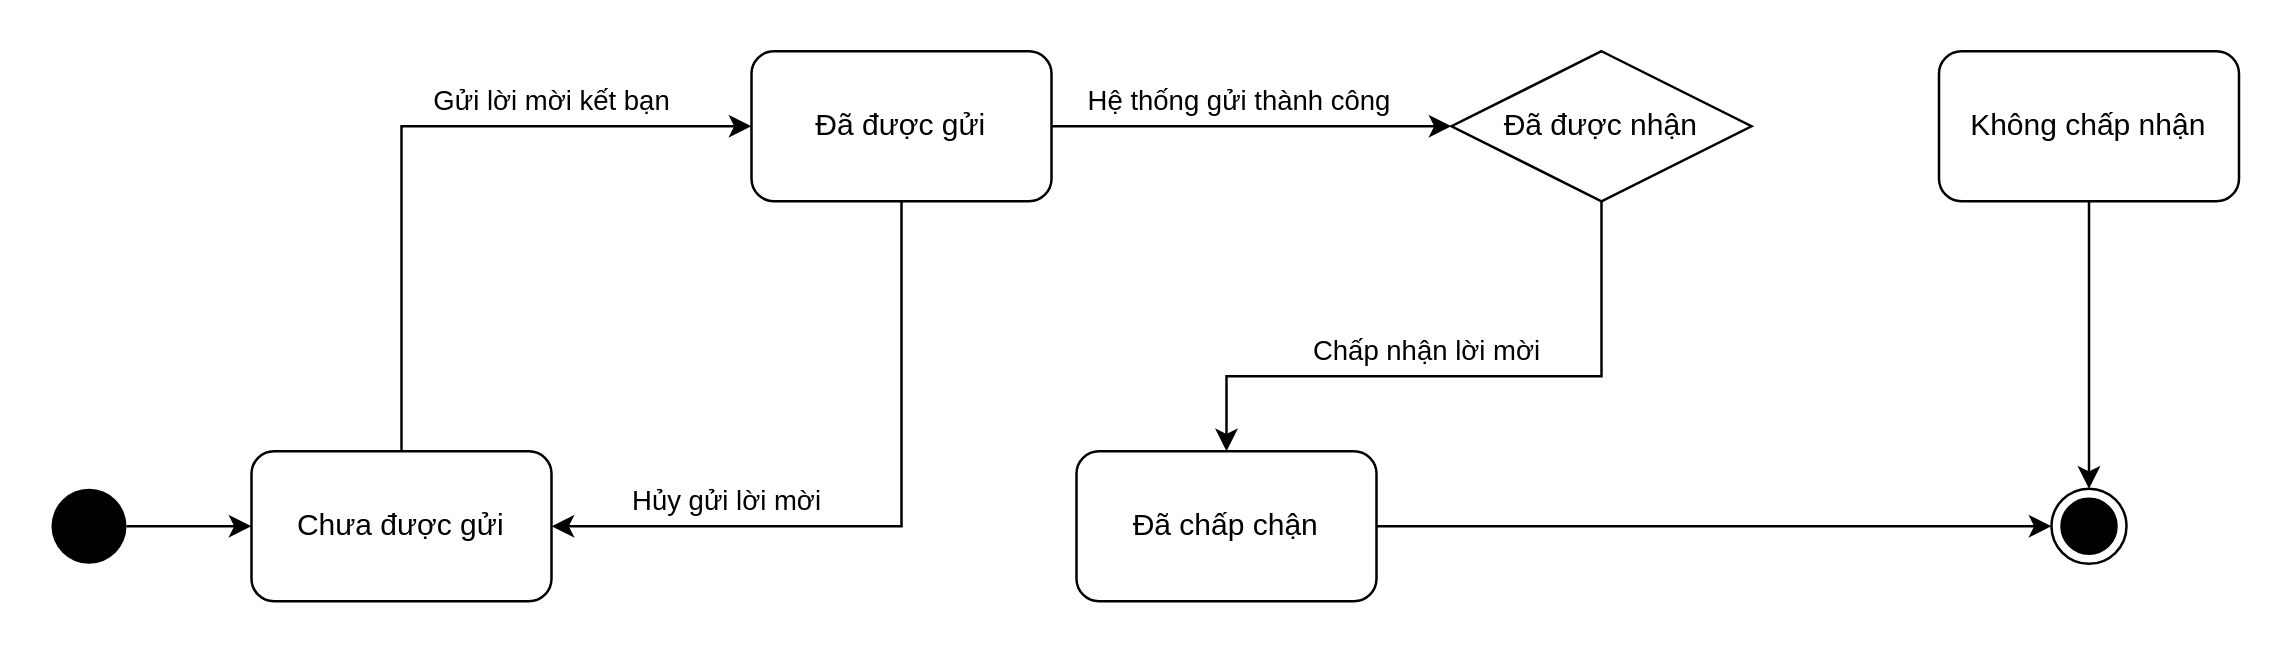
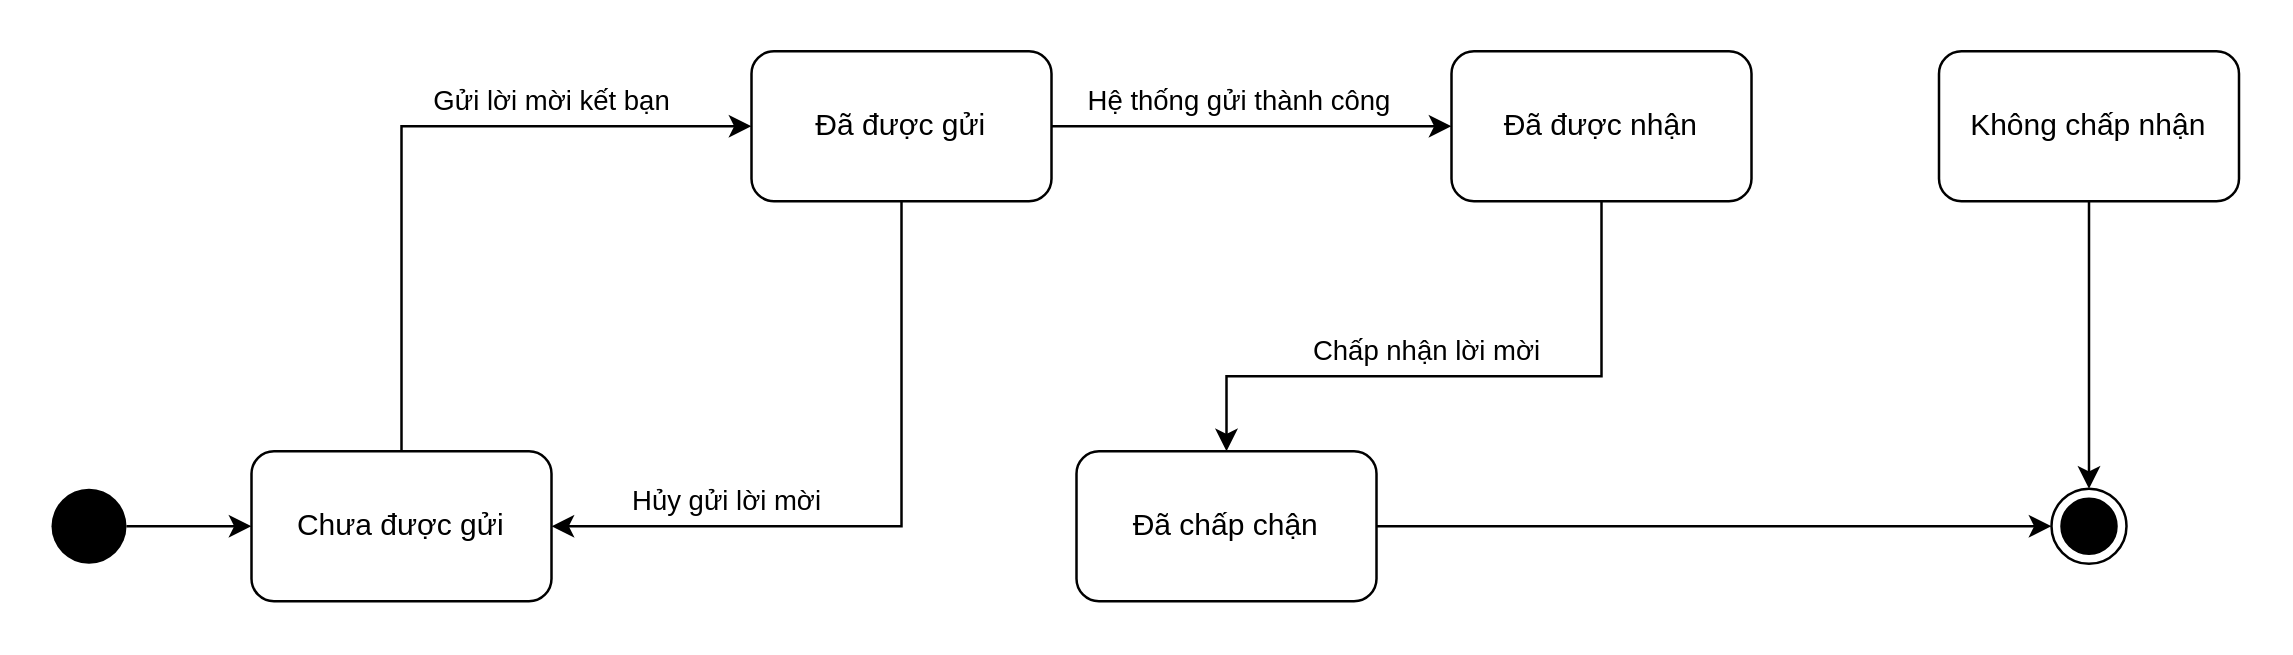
node "Đã được nhận": shape diamond -> rounded rectangle
